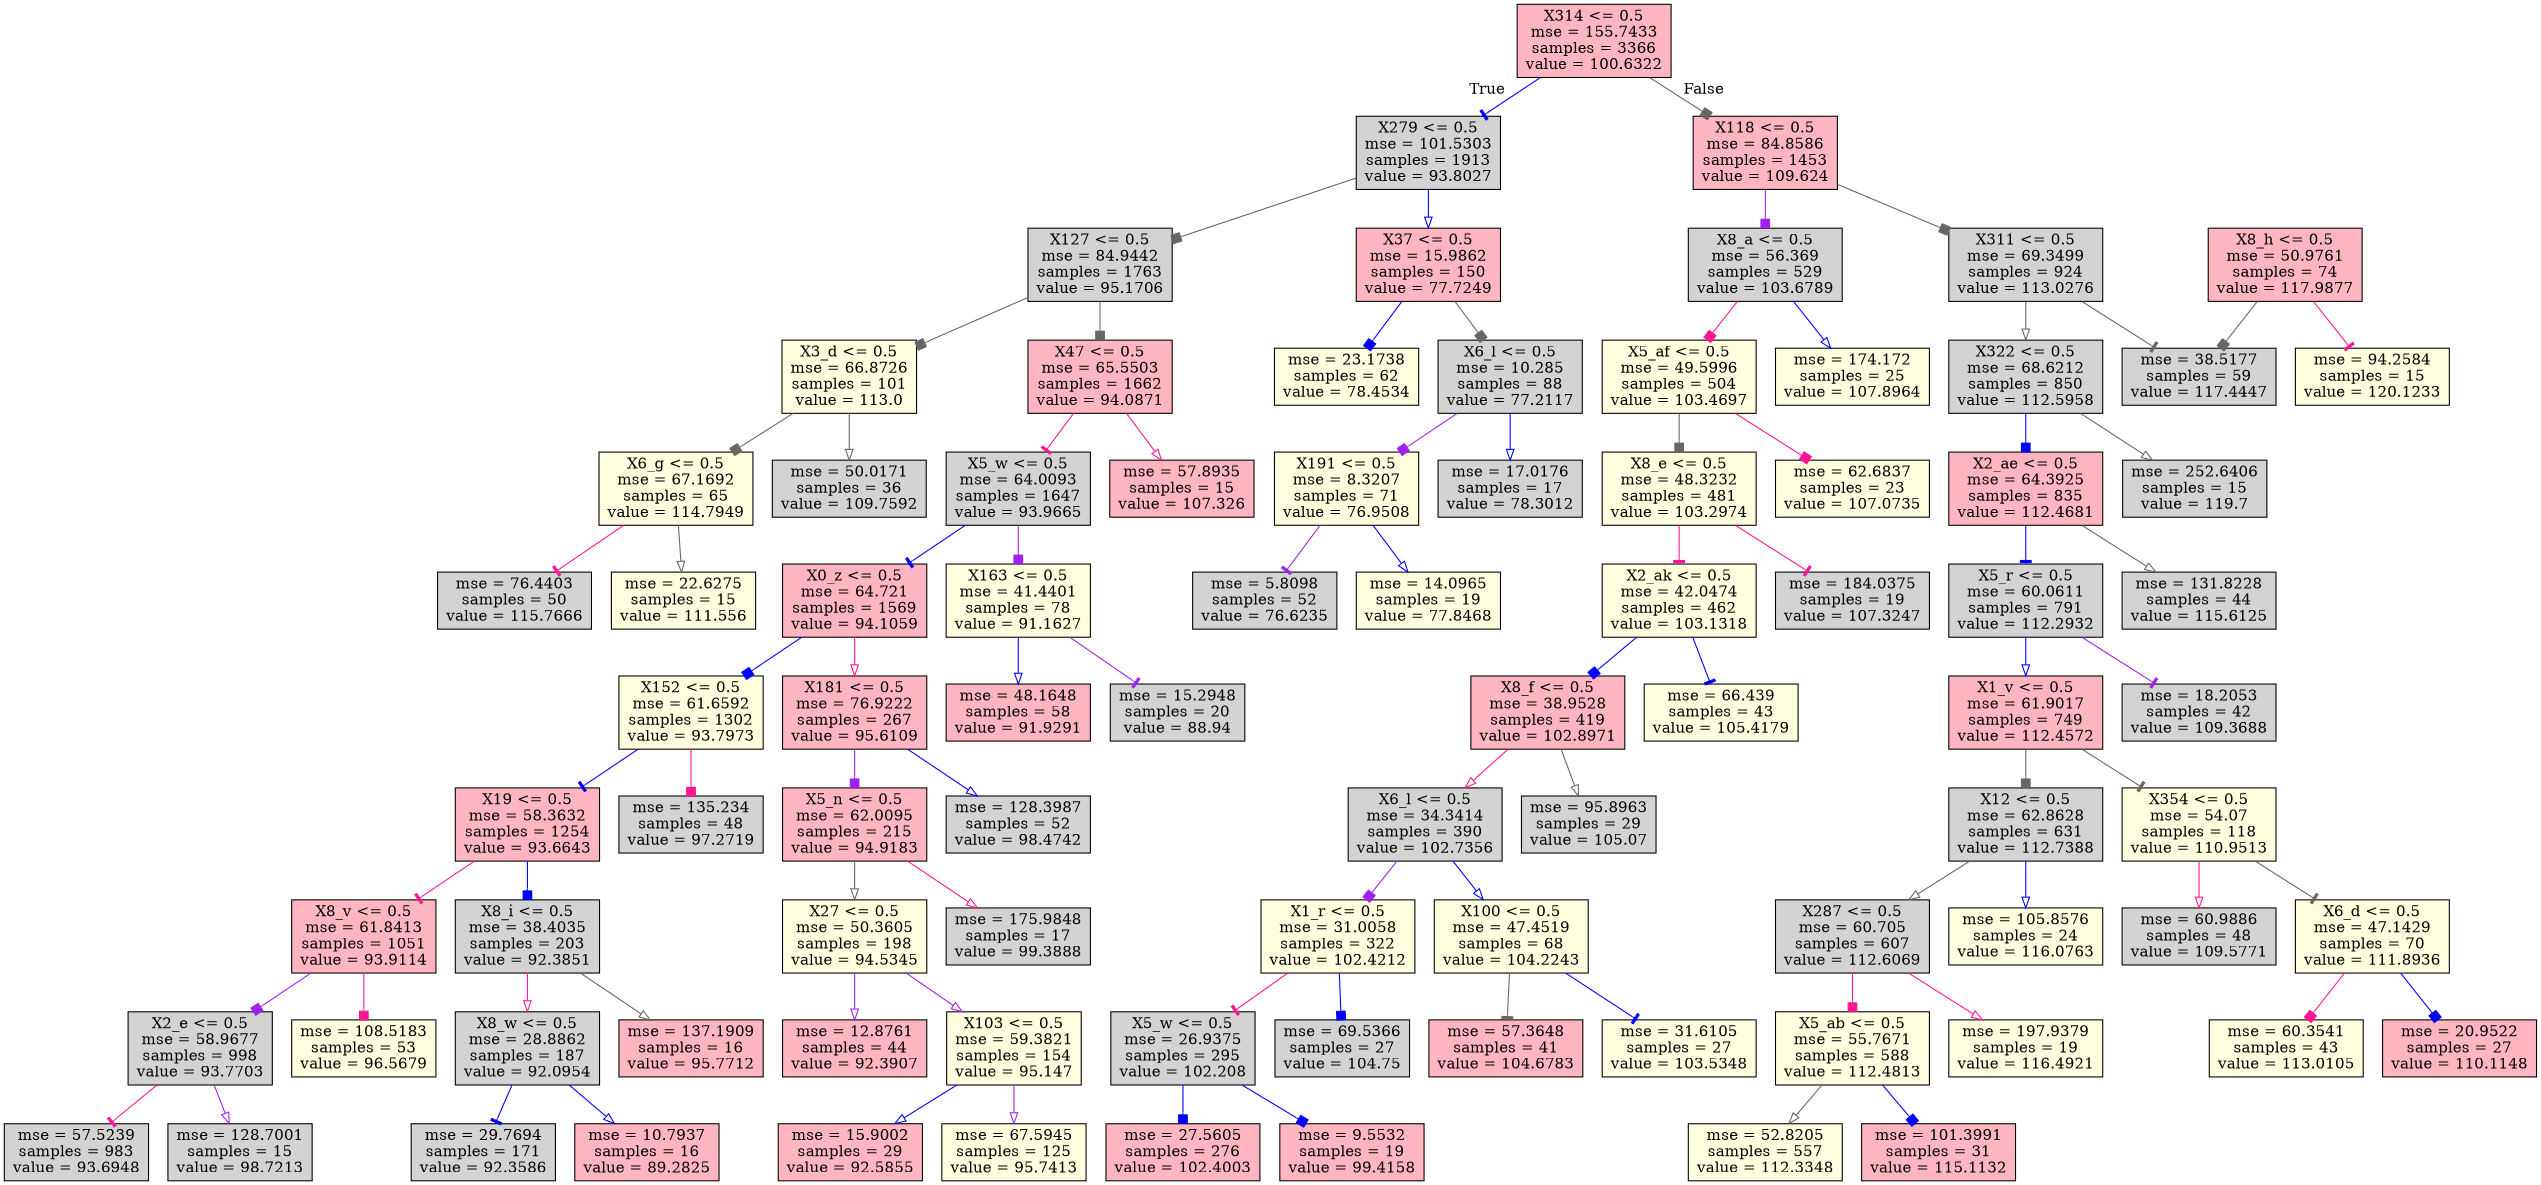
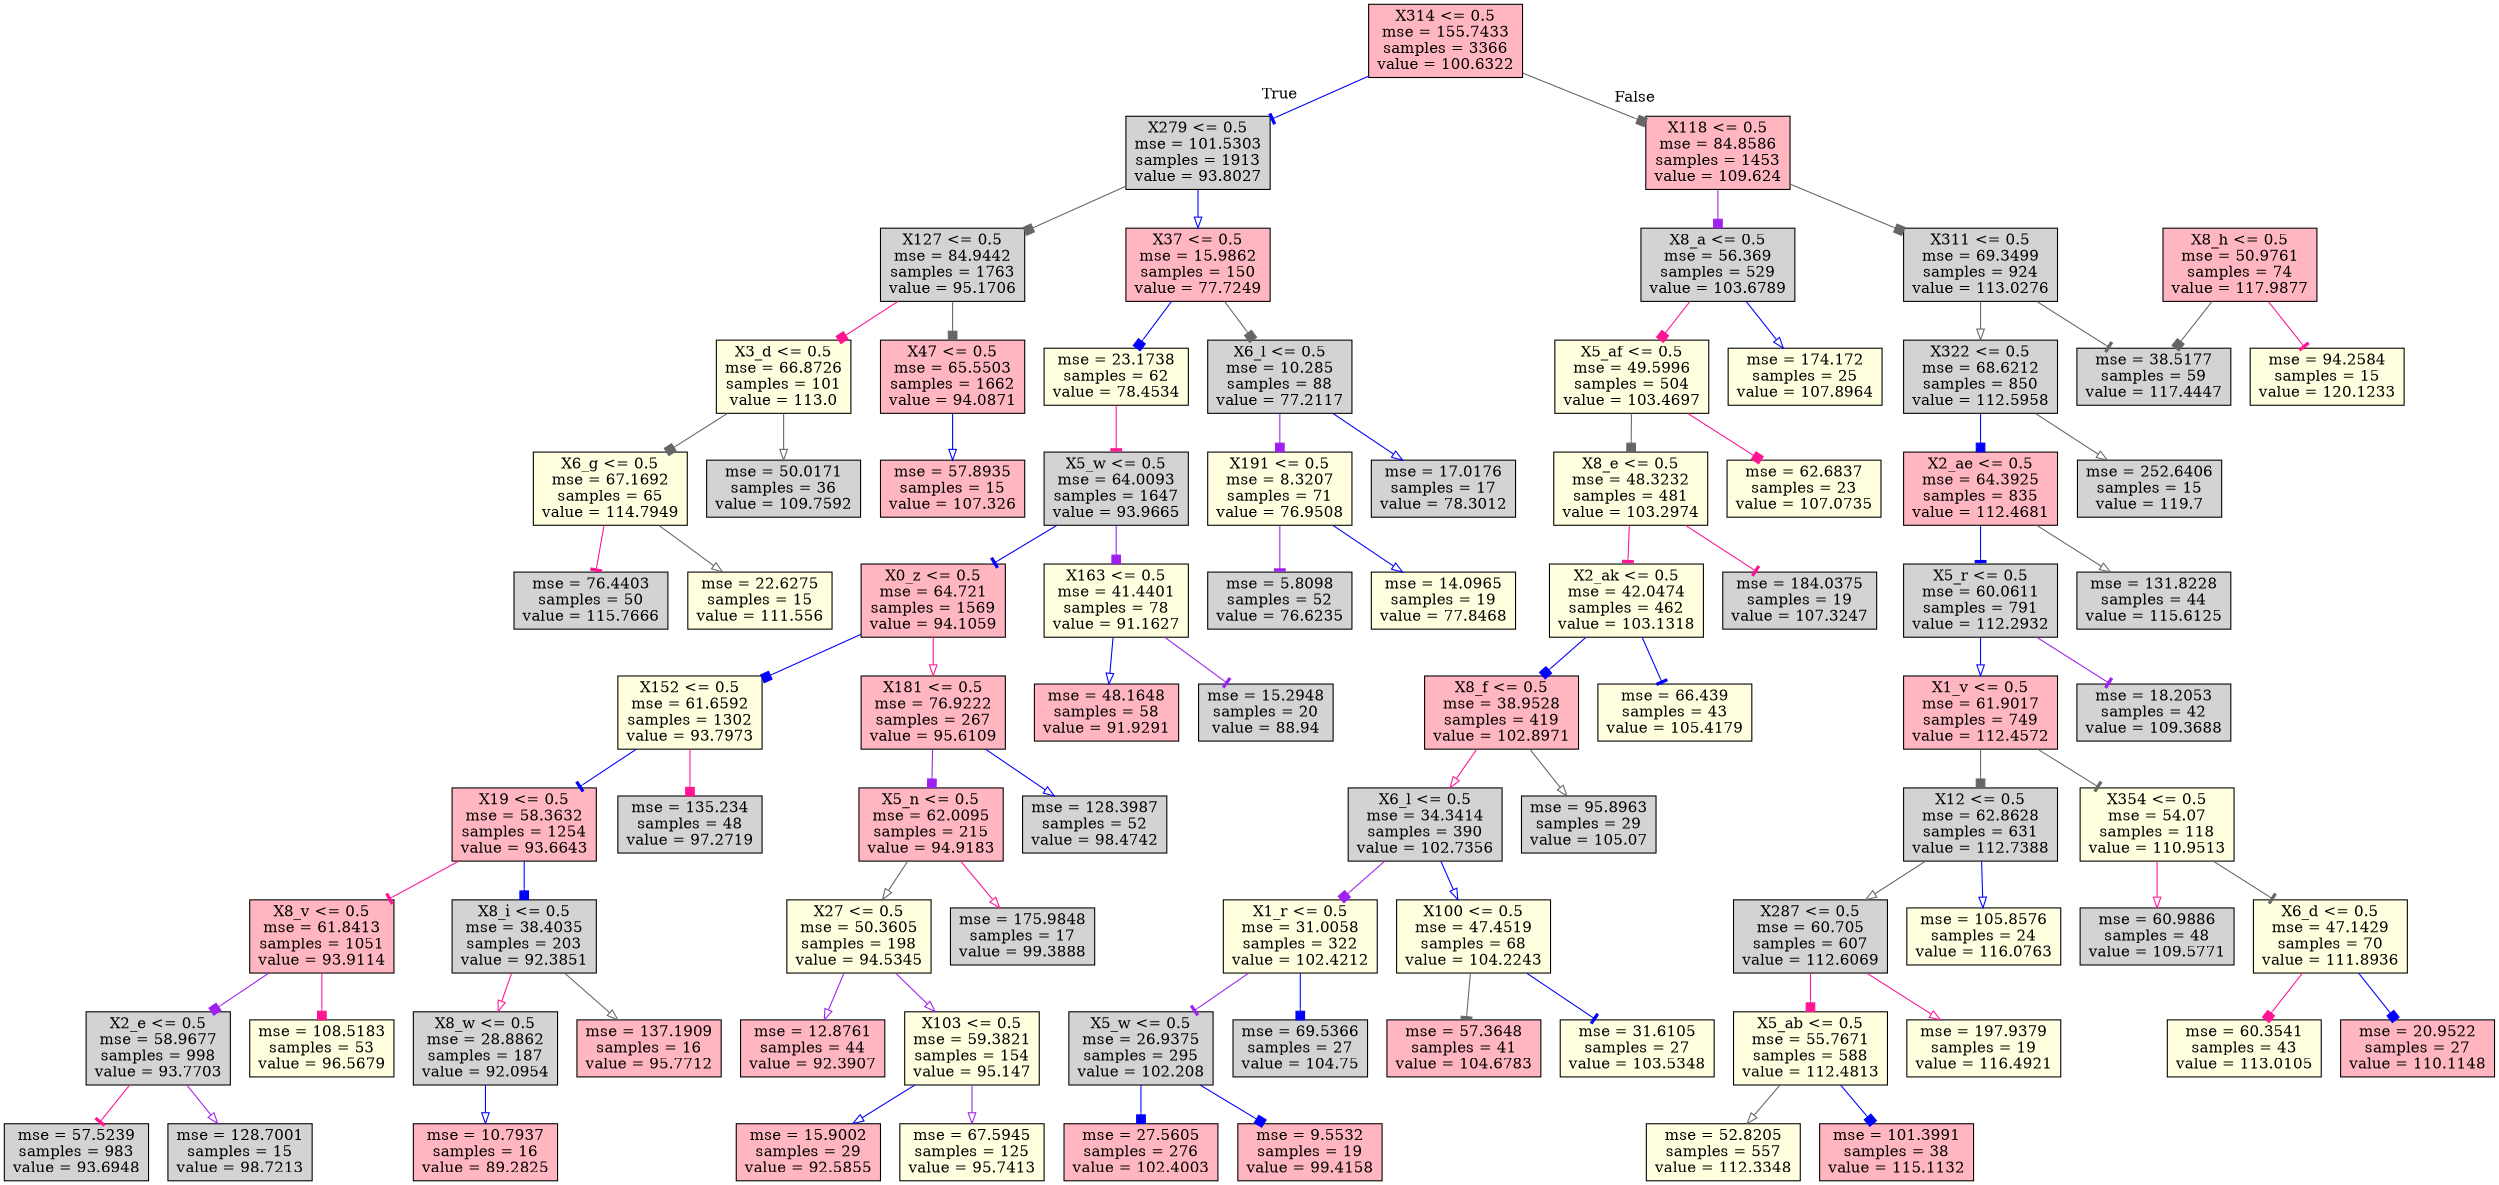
edge "X127 <= 0.5 mse = 84.9442 samples = 1763 value = 95.1706" -> "X3_d <= 0.5 mse = 66.8726 samples = 101 value = 113.0": color gray40 -> deeppink
edge "X47 <= 0.5 mse = 65.5503 samples = 1662 value = 94.0871" -> "X5_w <= 0.5 mse = 64.0093 samples = 1647 value = 93.9665": now "mse = 23.1738 samples = 62 value = 78.4534" -> "X5_w <= 0.5 mse = 64.0093 samples = 1647 value = 93.9665"
edge "X47 <= 0.5 mse = 65.5503 samples = 1662 value = 94.0871" -> "mse = 57.8935 samples = 15 value = 107.326": color deeppink -> blue
edge "X1_r <= 0.5 mse = 31.0058 samples = 322 value = 102.4212" -> "X5_w <= 0.5 mse = 26.9375 samples = 295 value = 102.208": color deeppink -> purple
node "mse = 29.7694 samples = 171 value = 92.3586": removed
node "mse = 101.3991 samples = 31 value = 115.1132": label "mse = 101.3991 samples = 31 value = 115.1132" -> "mse = 101.3991 samples = 38 value = 115.1132"
